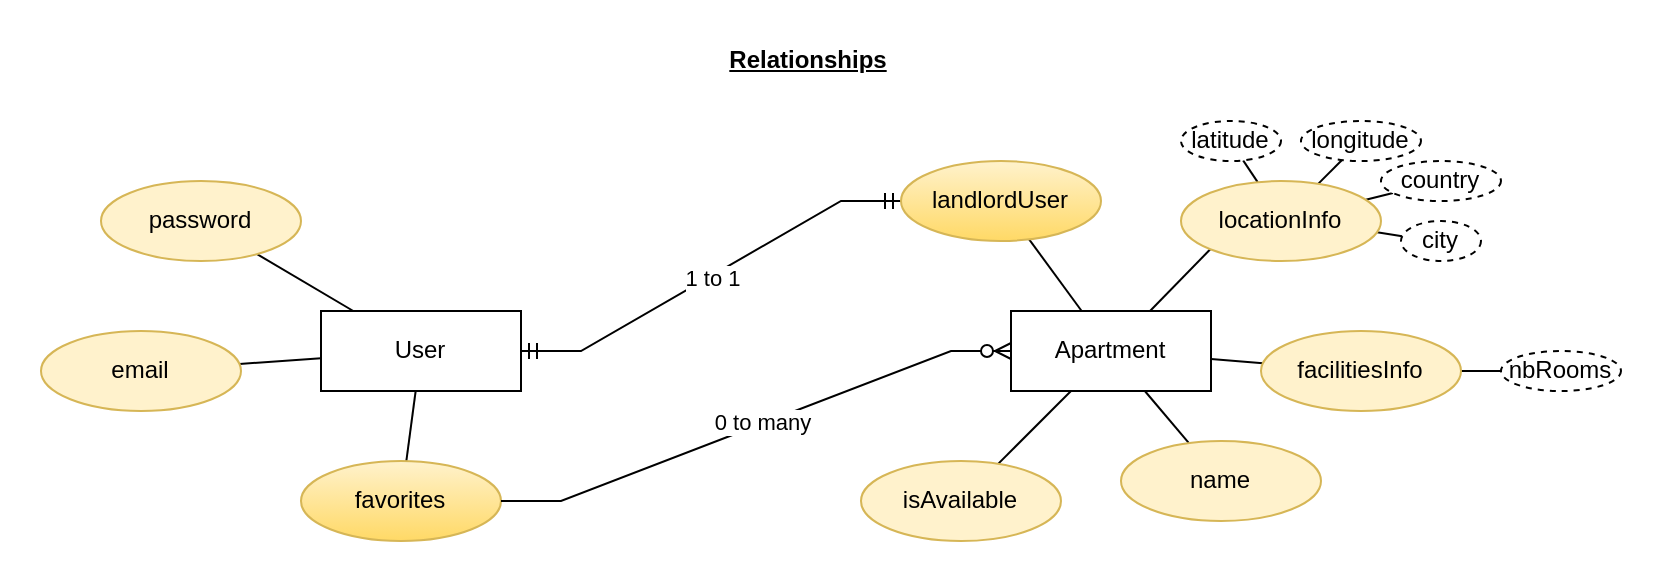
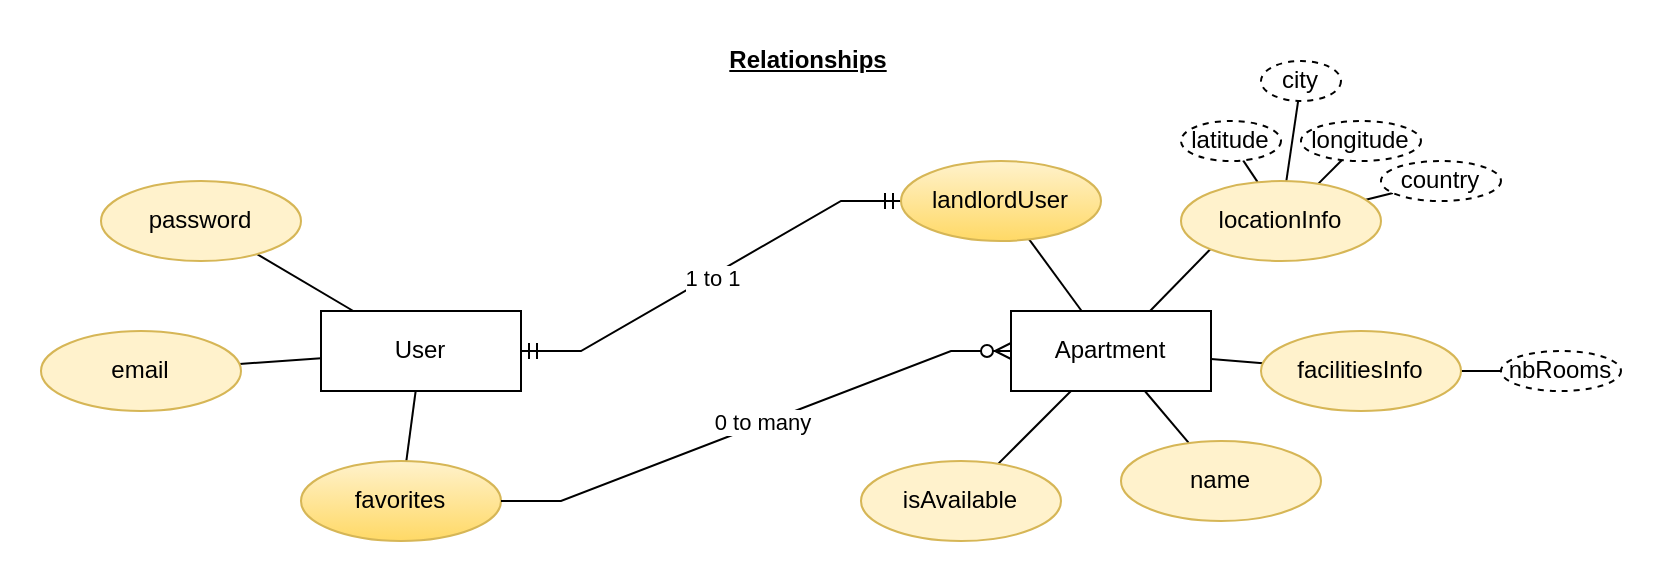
node "city": moved (1441, 241) -> (1301, 81)
